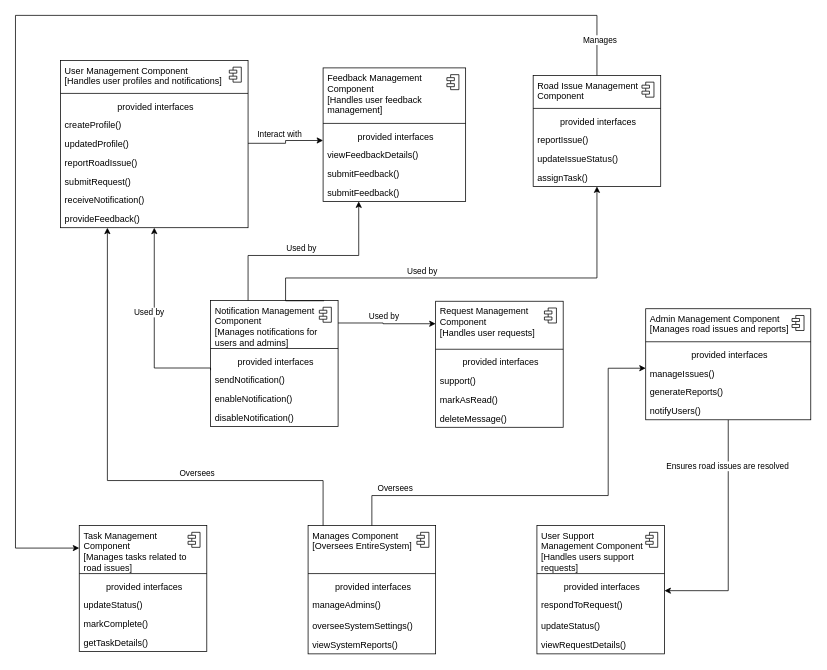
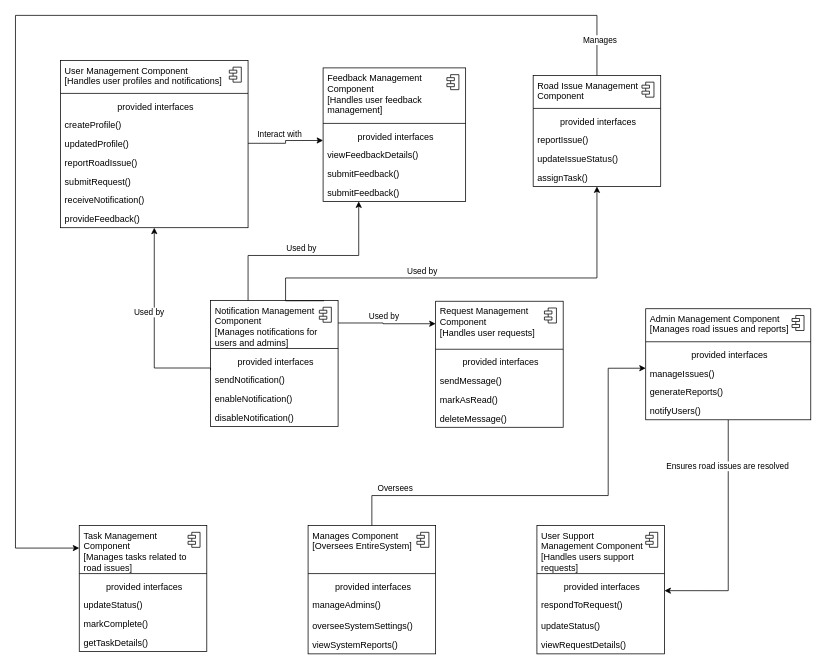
node "support()": label "support()" -> "sendMessage()"
edge "Manages Component [Oversees EntireSystem]" -> "provideFeedback()": removed, label "Oversees"
